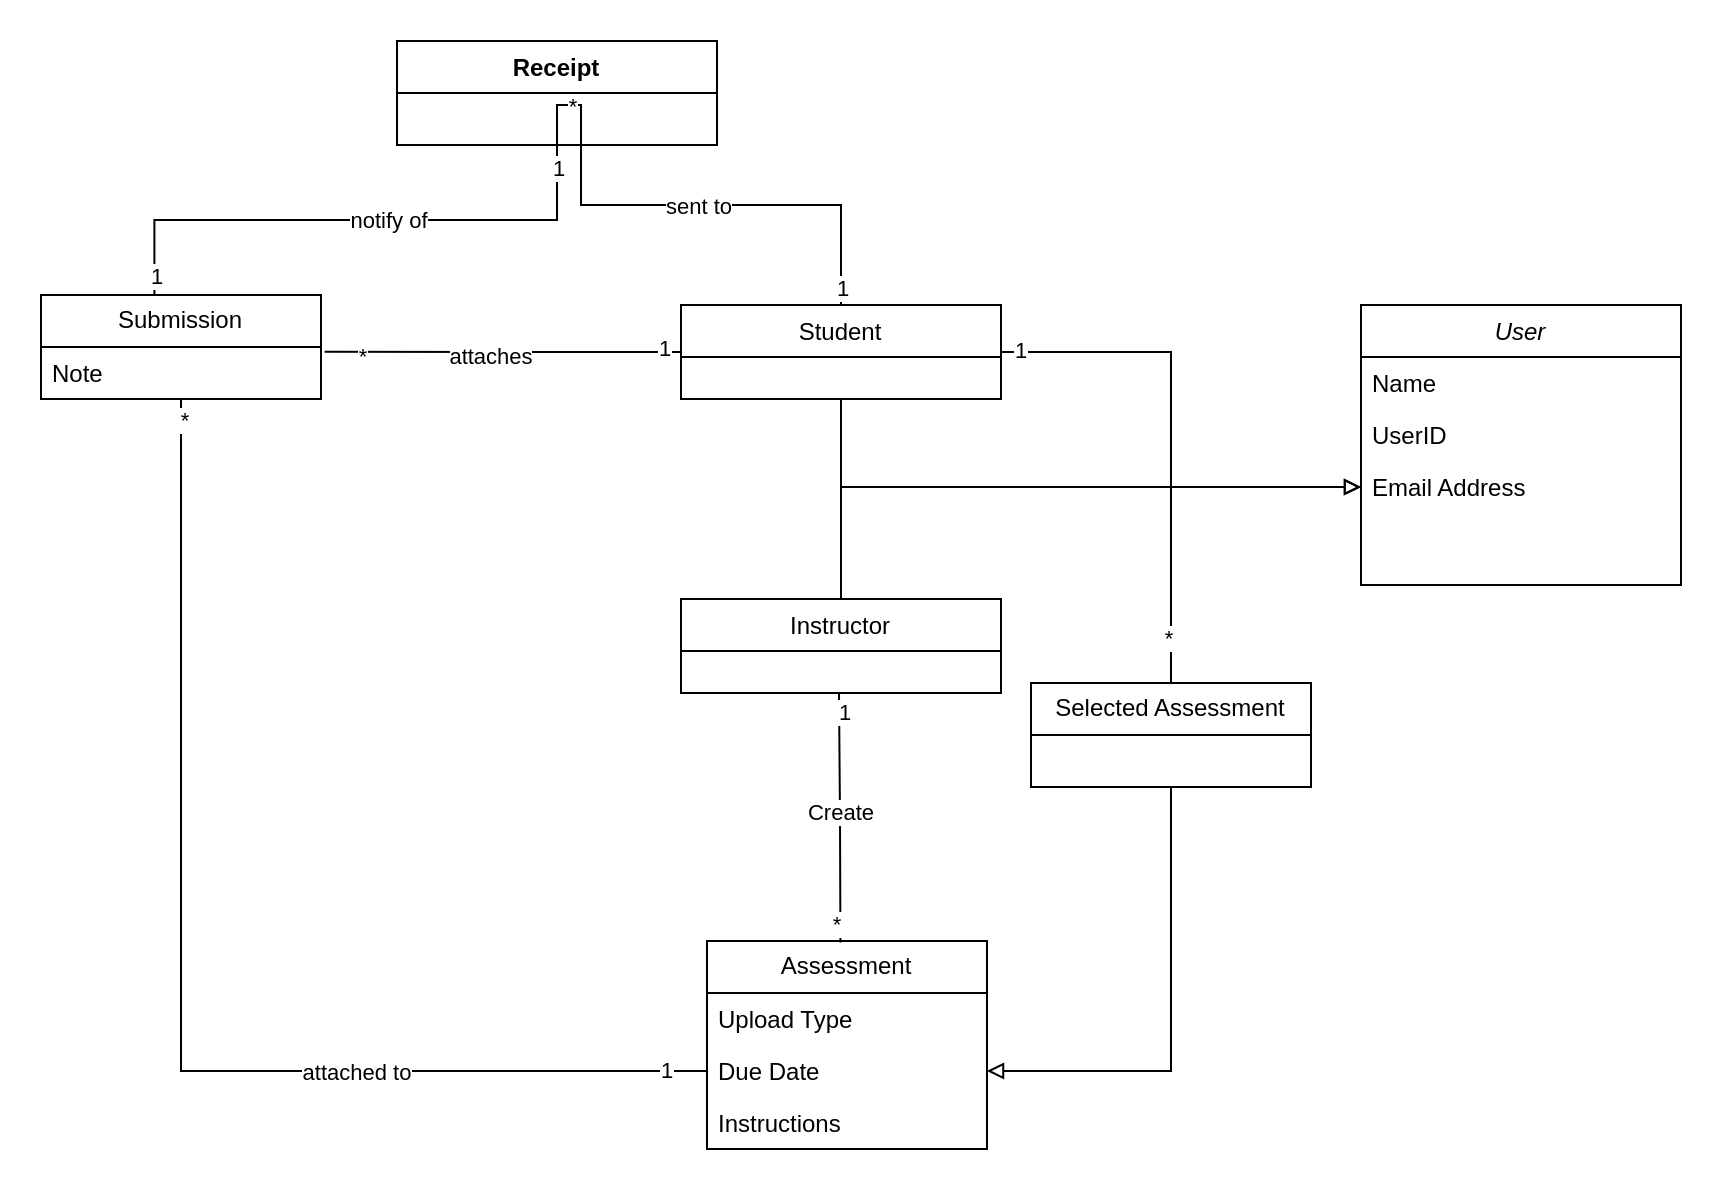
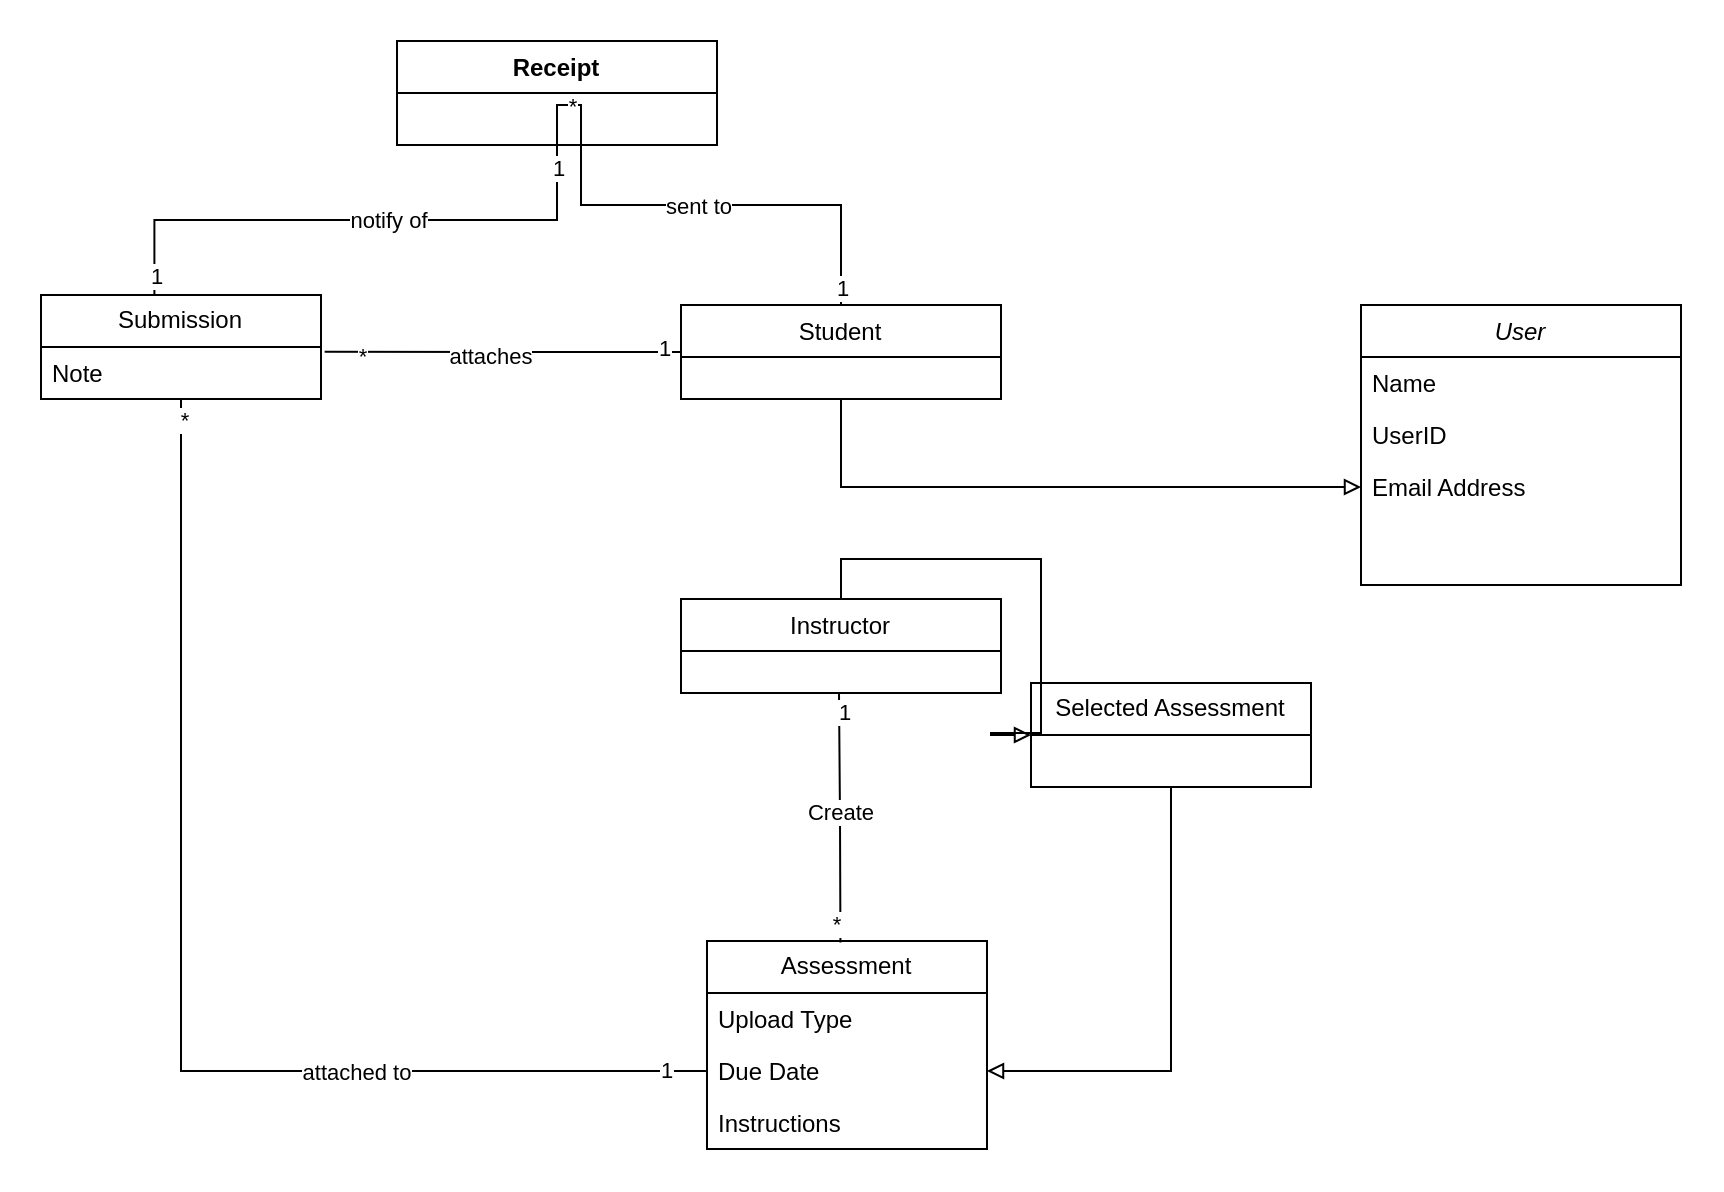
edge "Student" -- "Selected Assessment": removed, labels "1", "*"
edge "Instructor" -> "Email Address": now "Instructor" -> "Selected Assessment"
